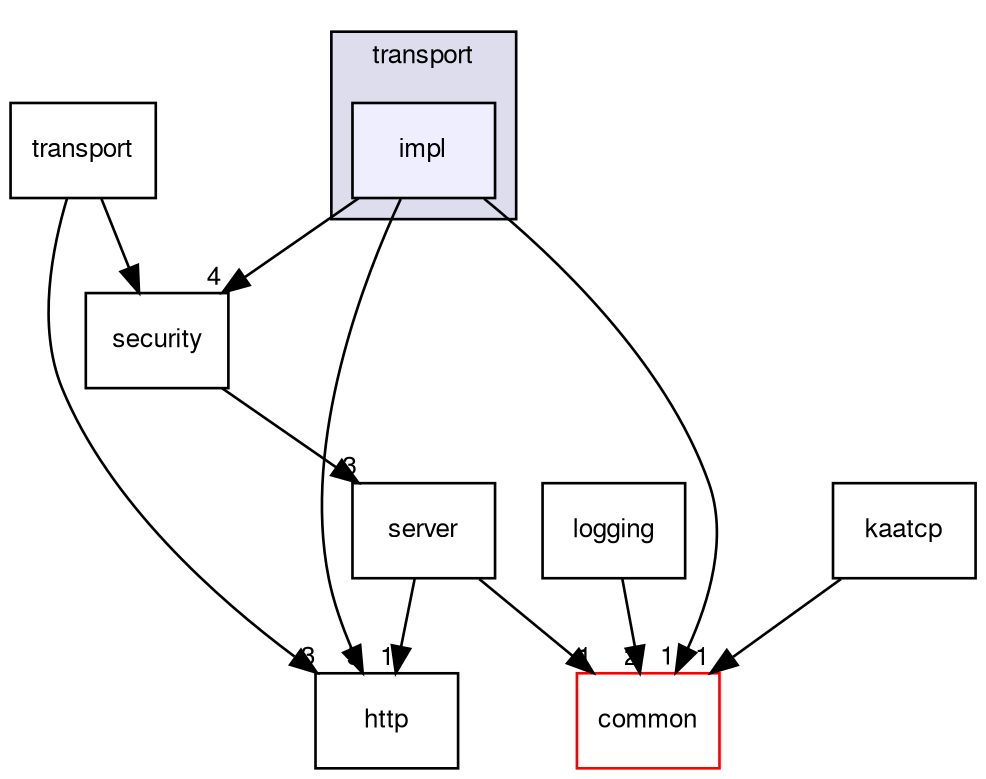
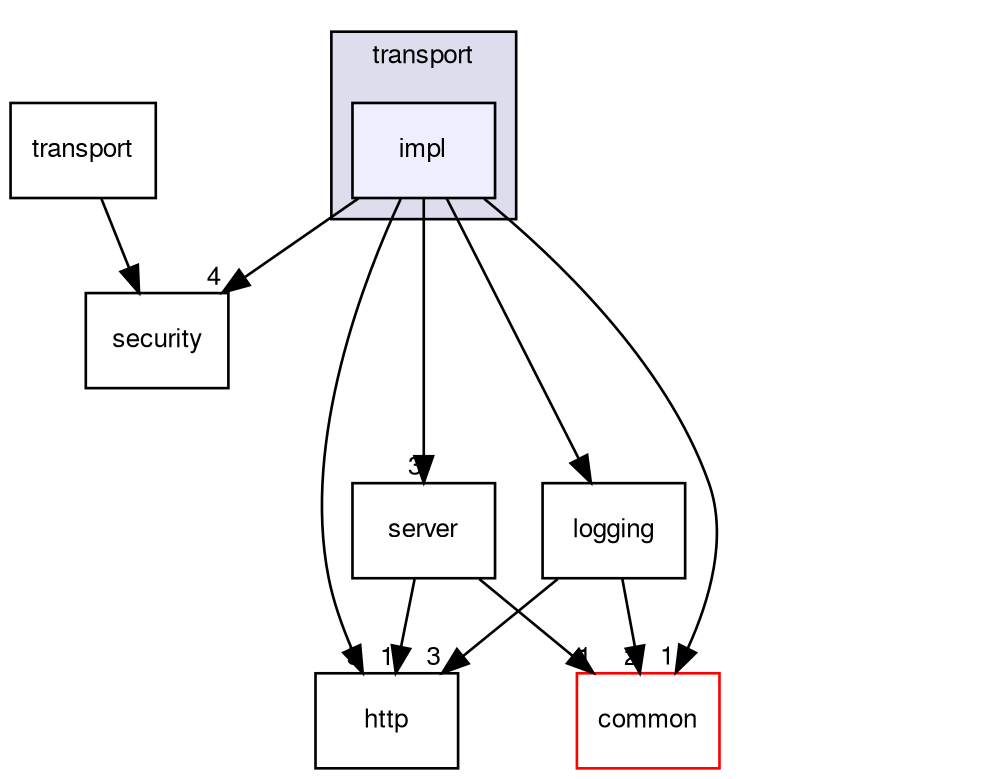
edge "impl" -> "logging": added
edge "security" -> "server": now "impl" -> "server"
edge "transport" -> "http": now "logging" -> "http"
node "kaatcp": removed
